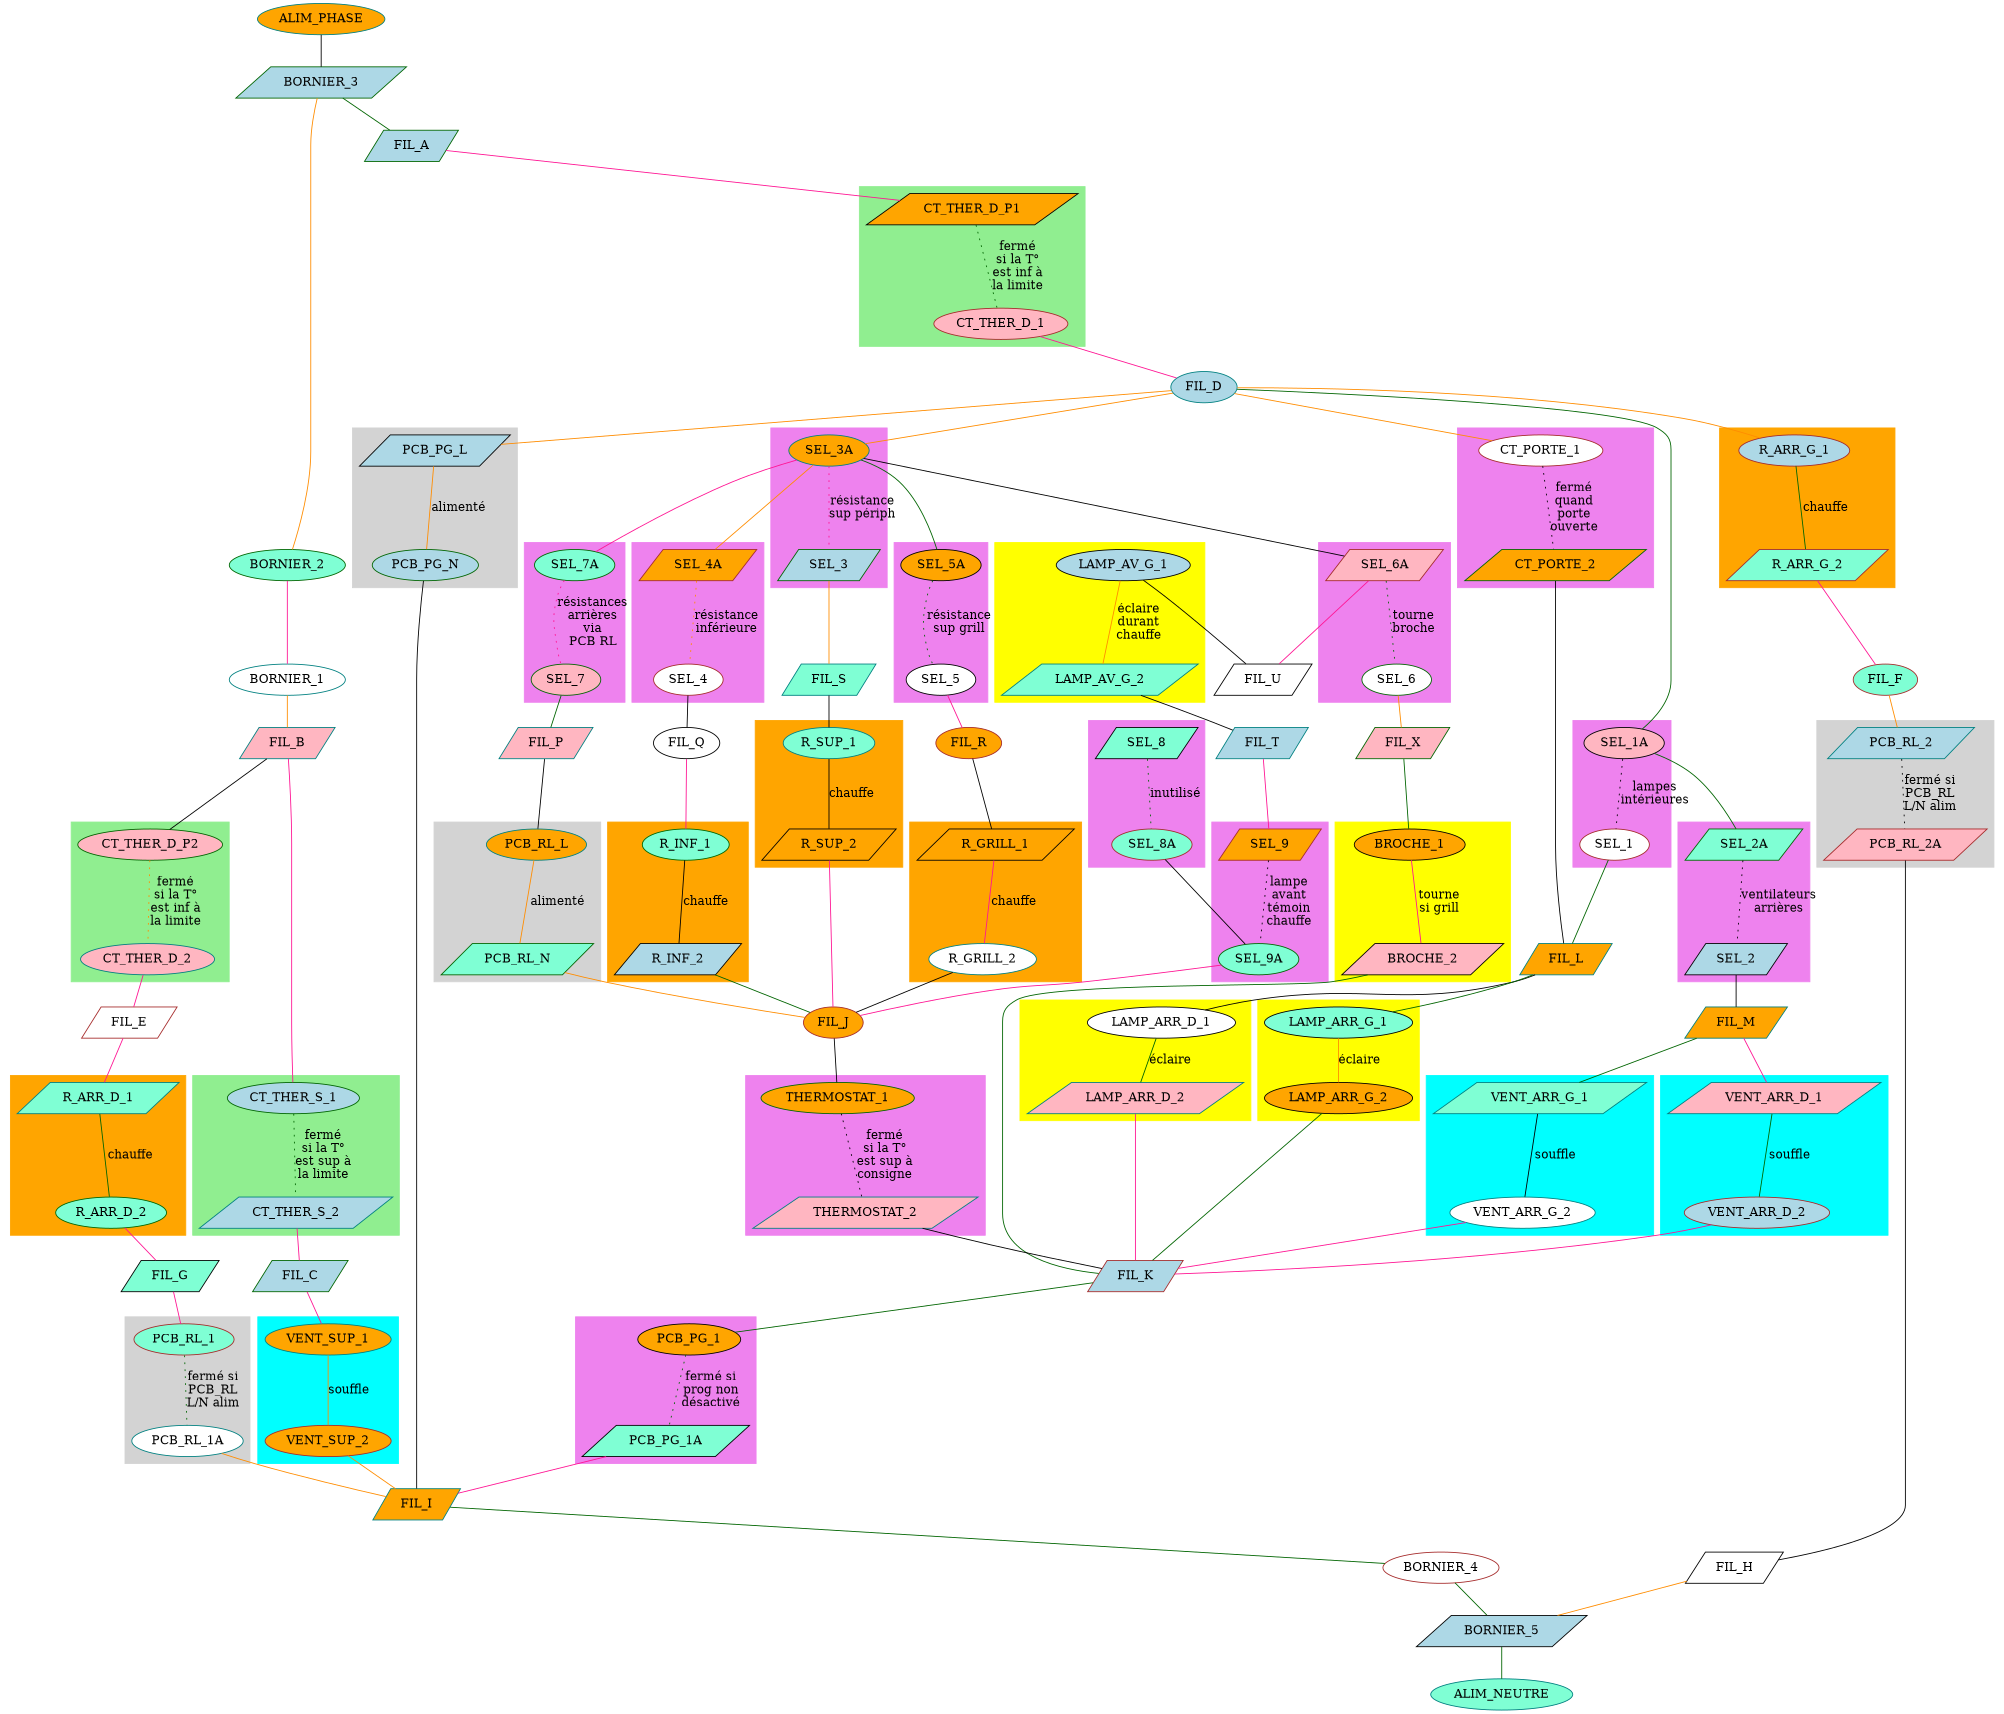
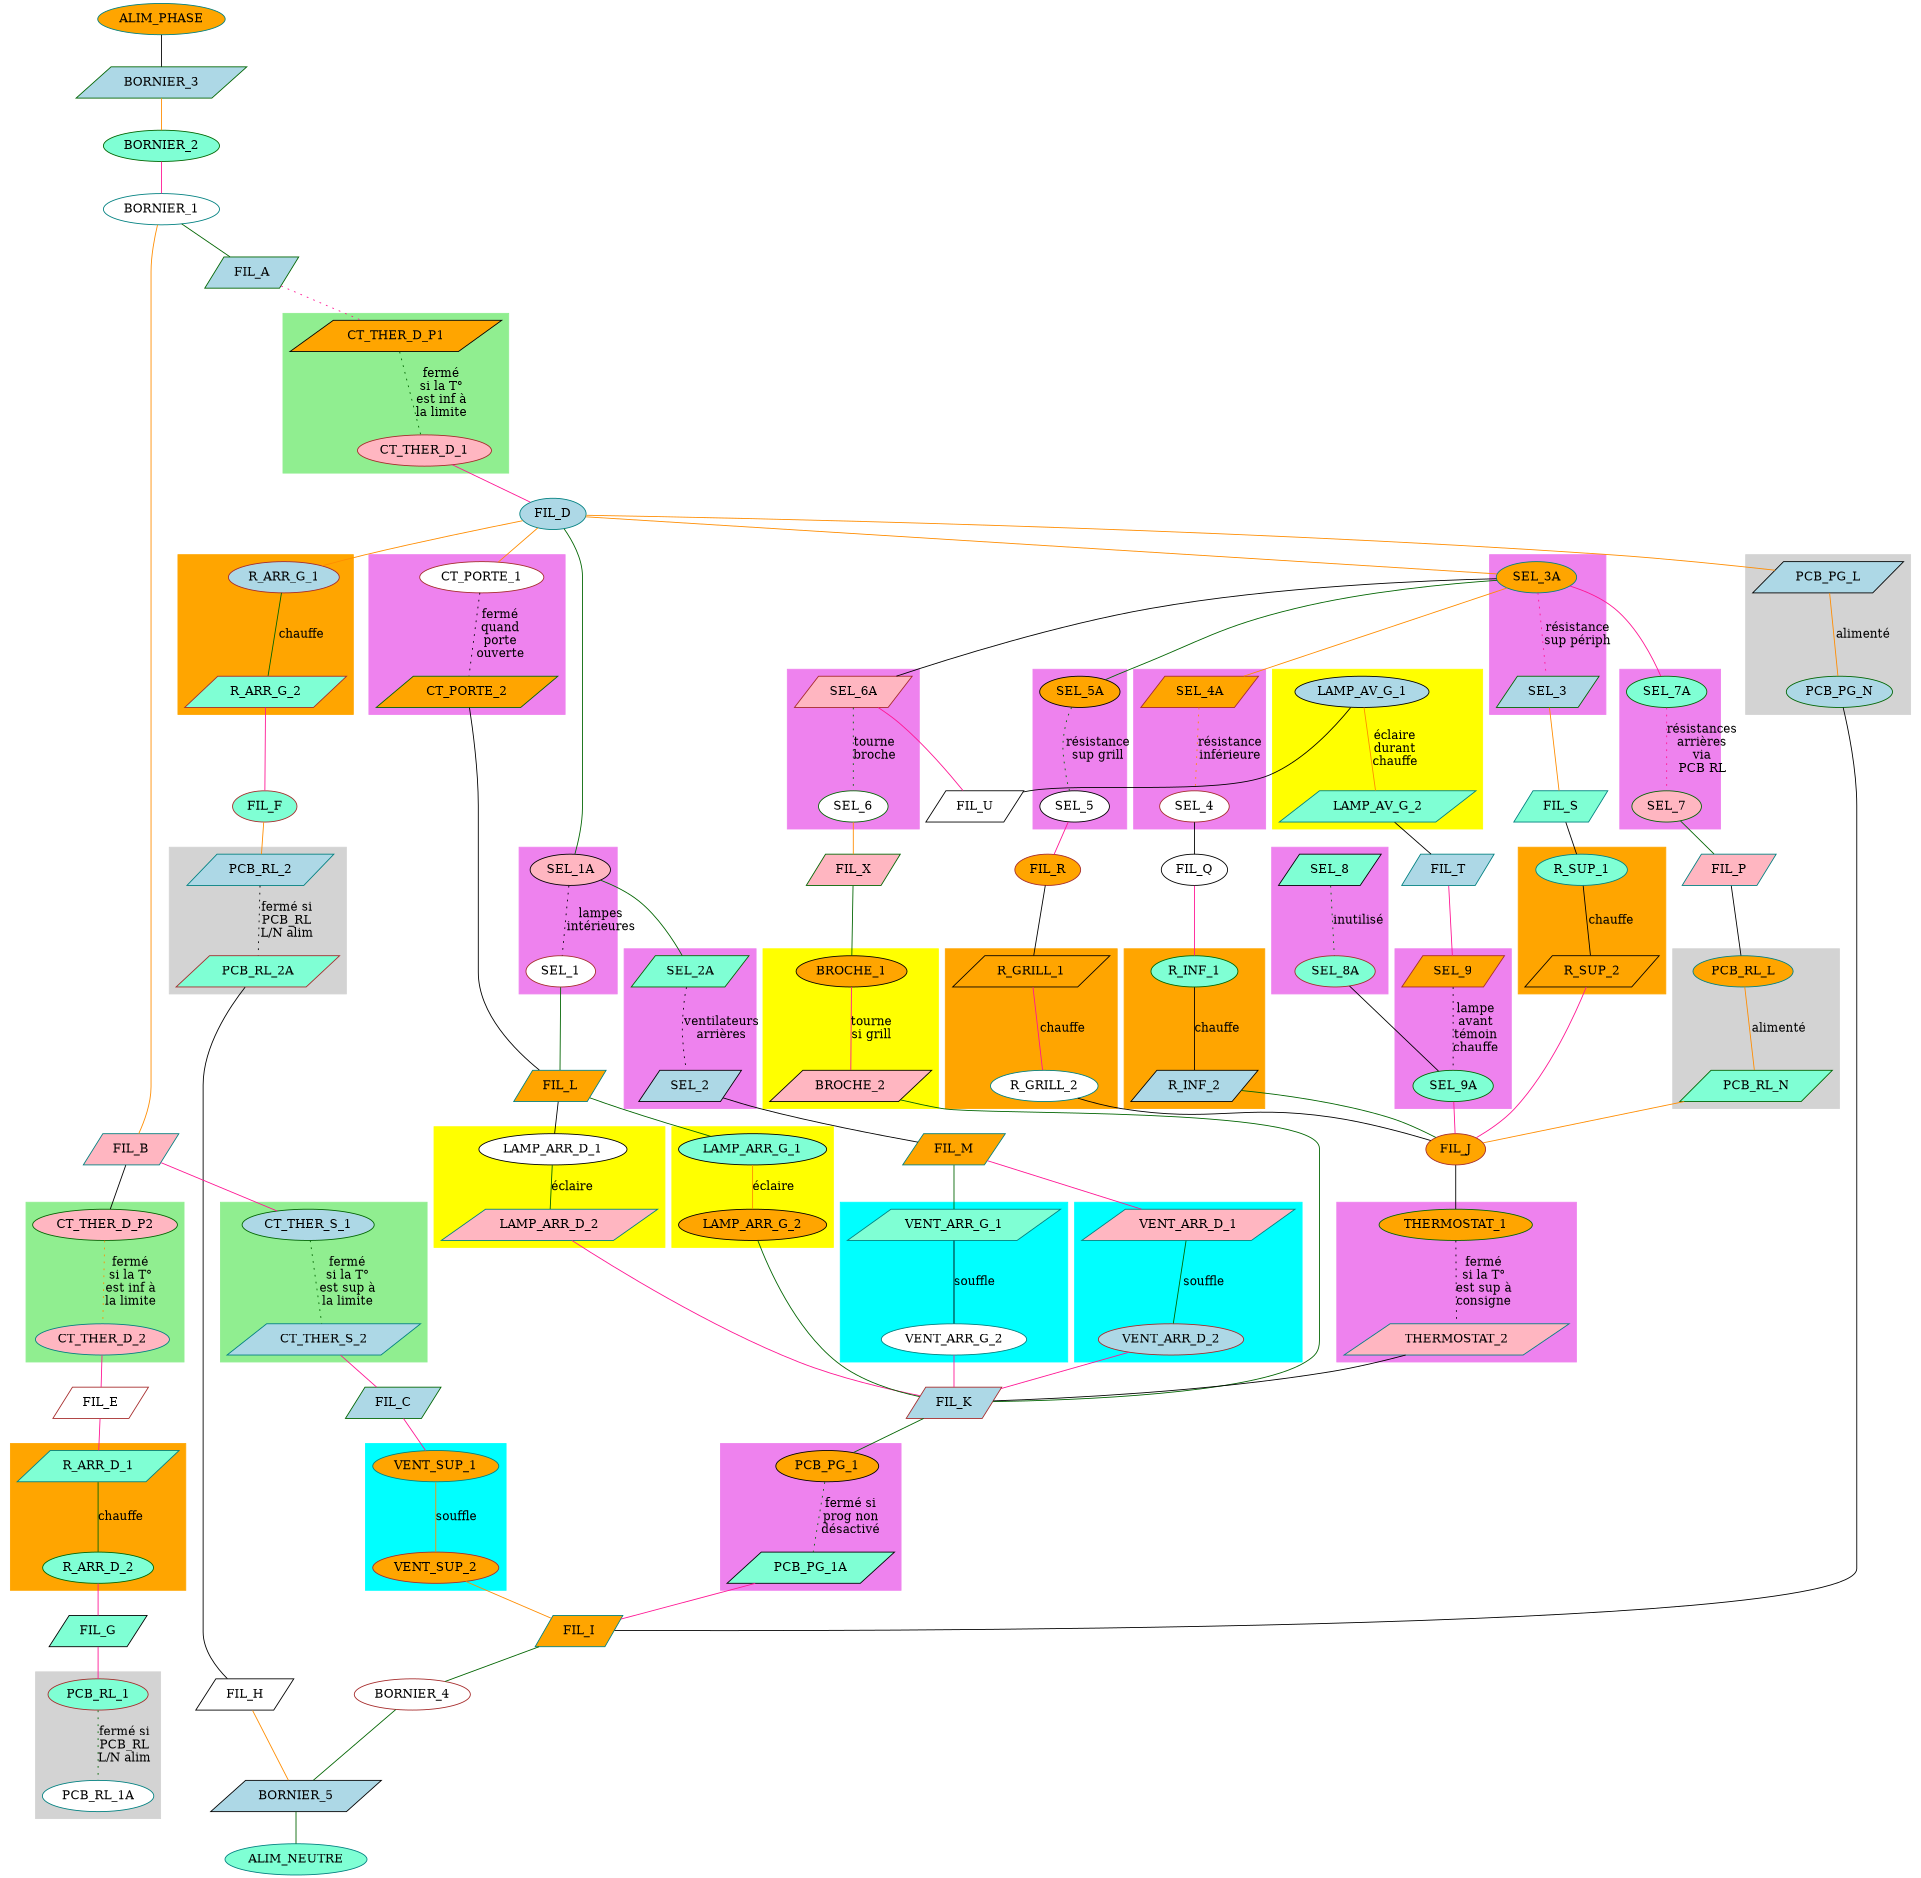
edge "BORNIER_3" -- "FIL_A": now "BORNIER_1" -- "FIL_A"
edge "FIL_A" -- "CT_THER_D_P1": style solid -> dotted
node "PCB_RL_2A": fillcolor lightpink -> aquamarine
edge "PCB_RL_1A" -- "FIL_I": removed
